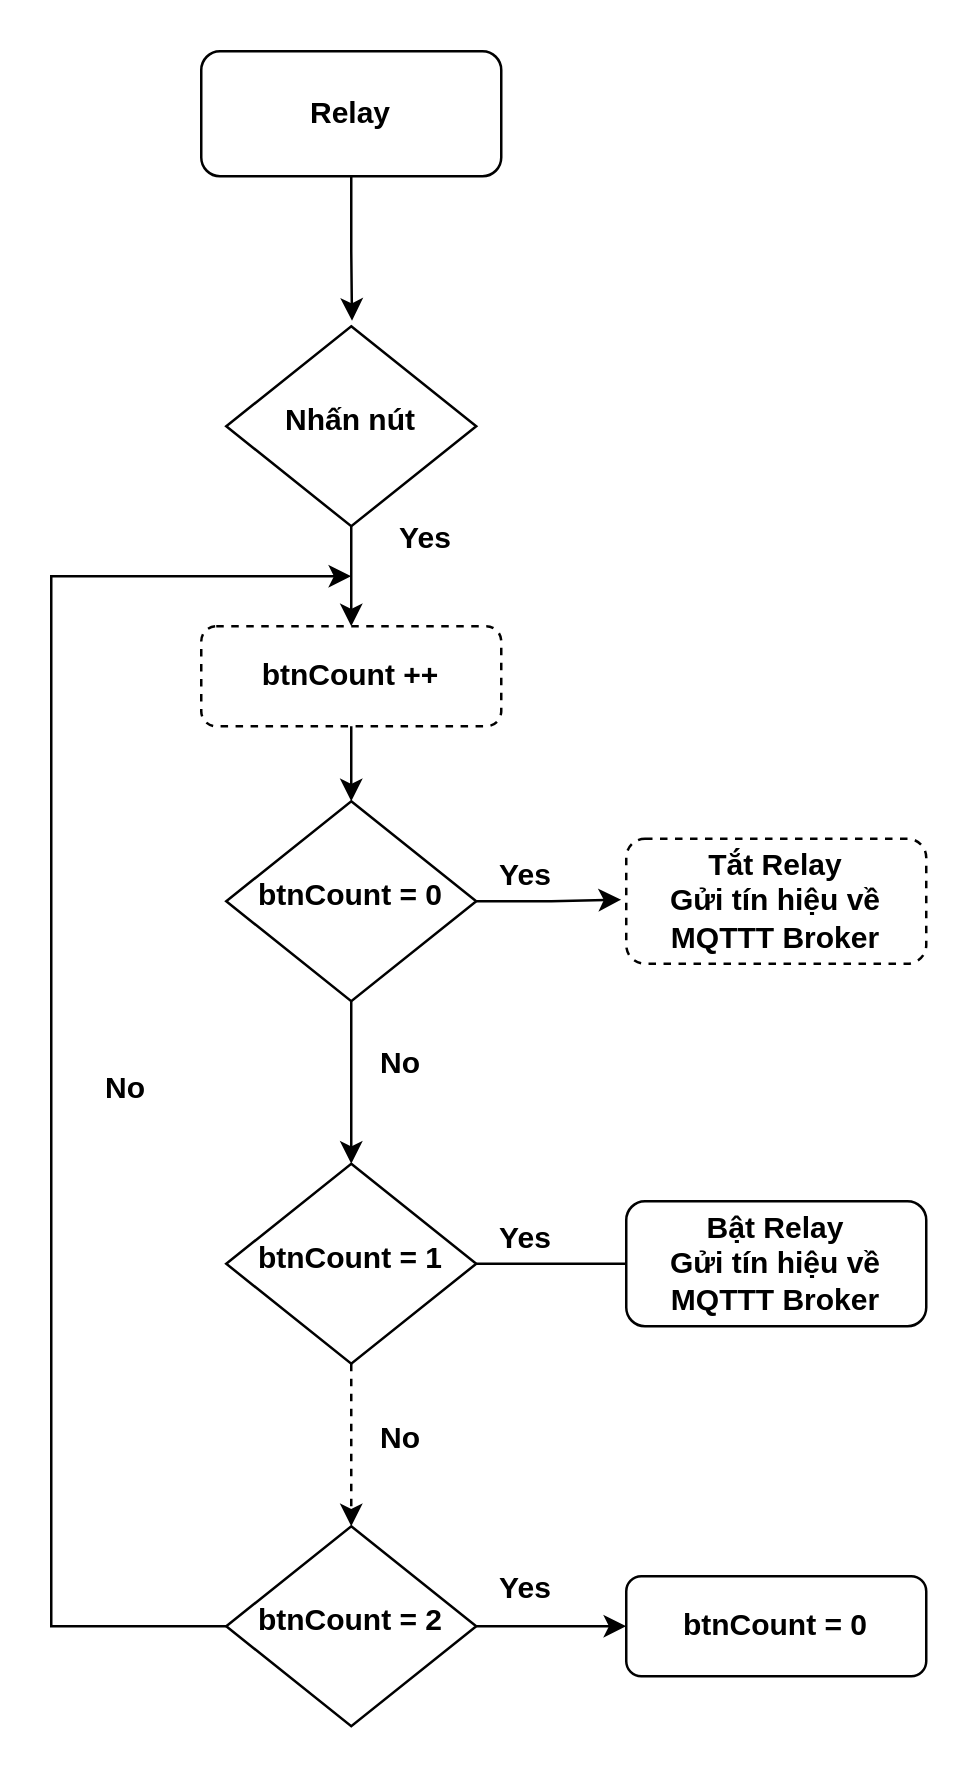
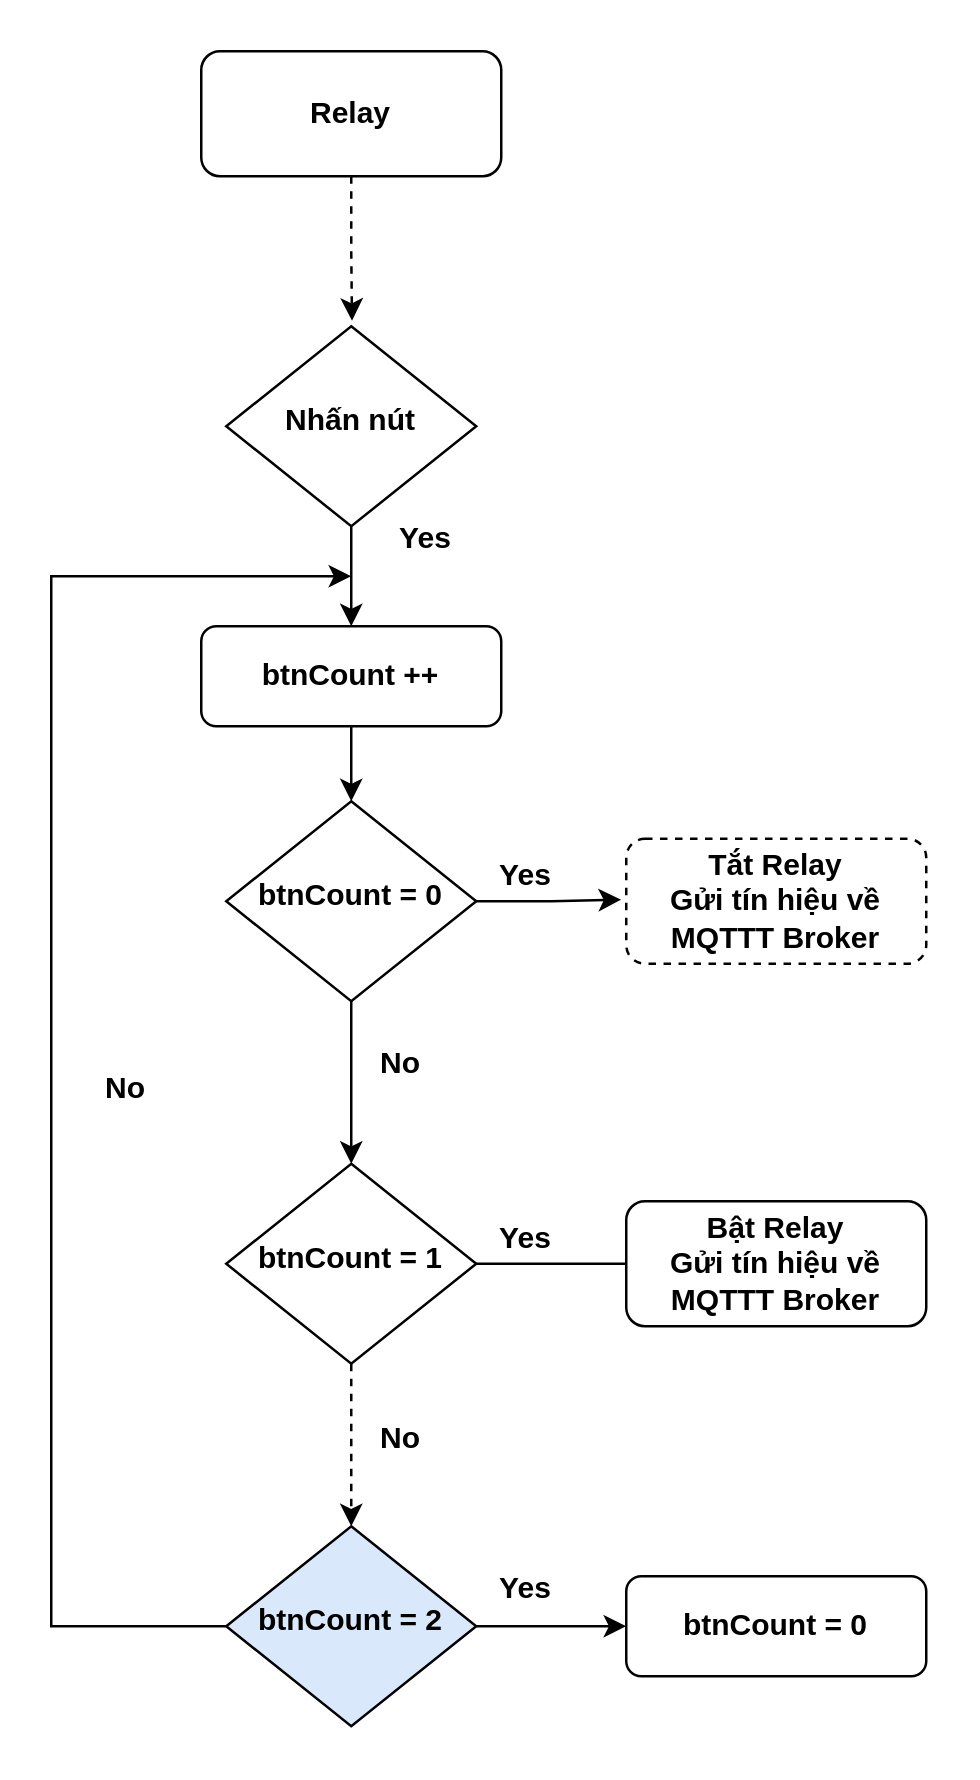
edge "Relay" -> "Nhấn nút": style solid -> dashed
node "btnCount ++": style dashed -> solid
node "btnCount = 2": fillcolor #ffffff -> #dae8fc
